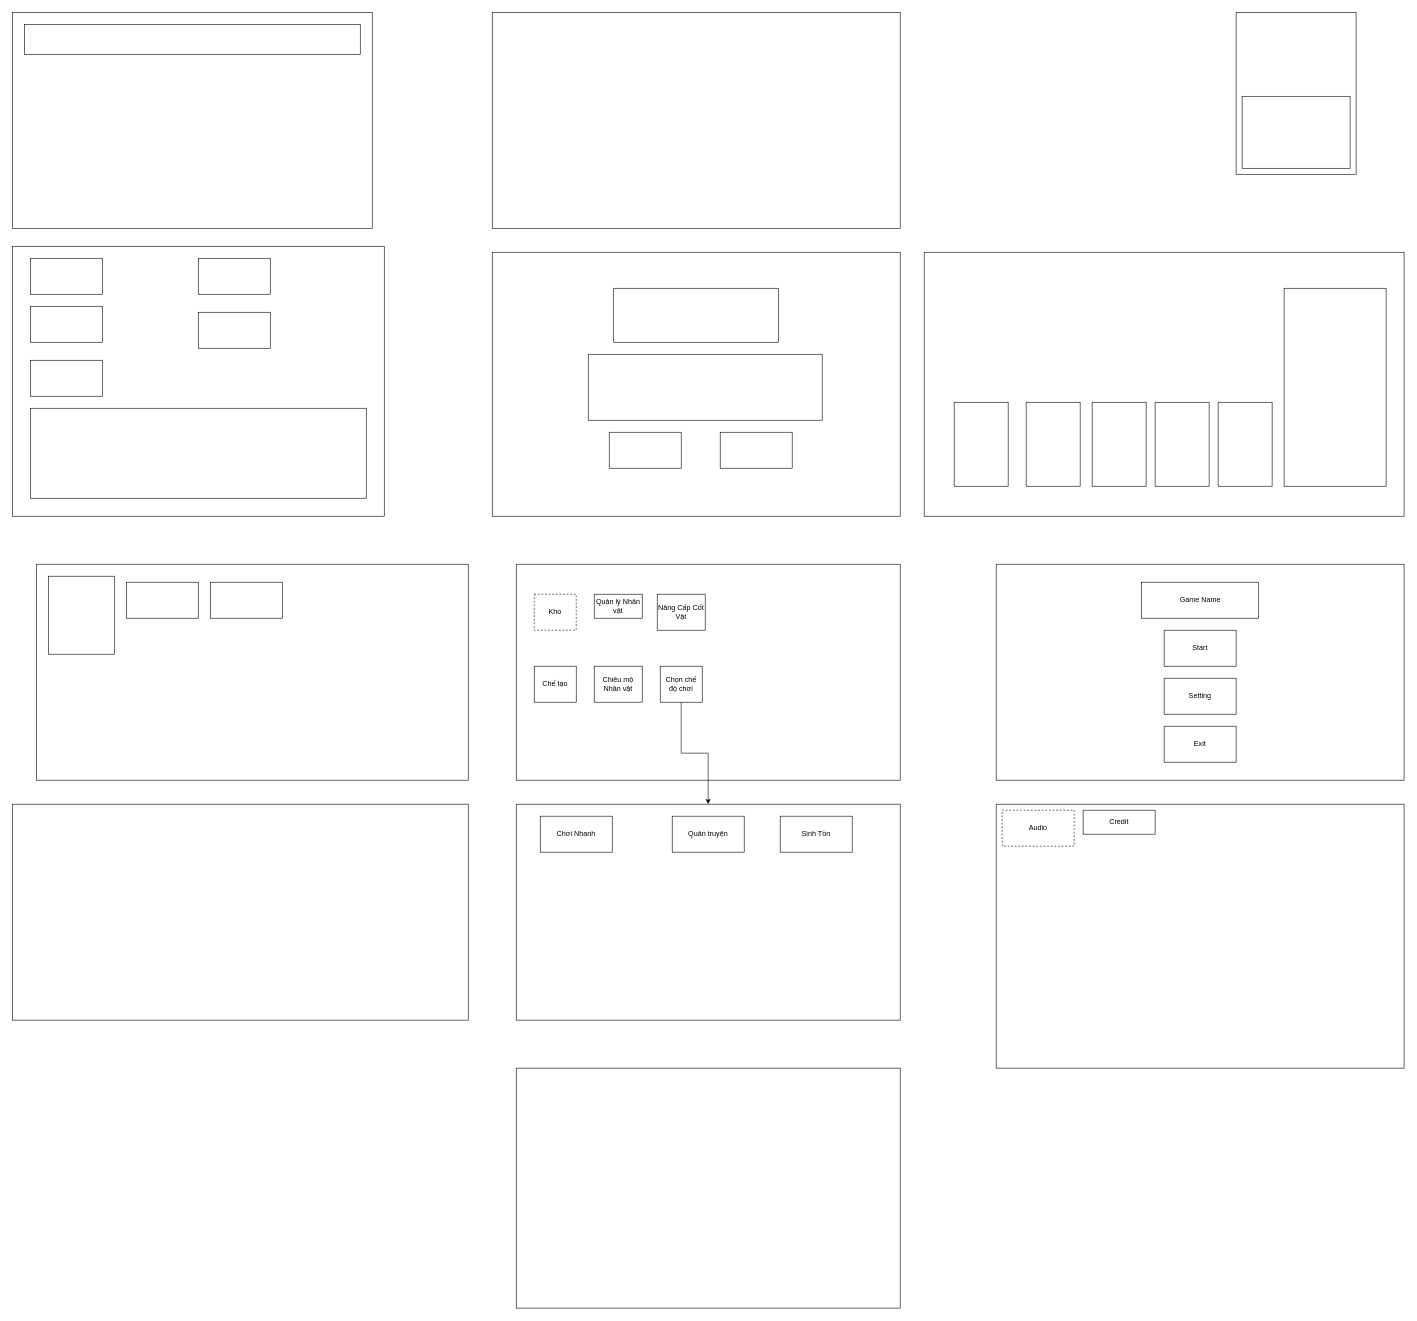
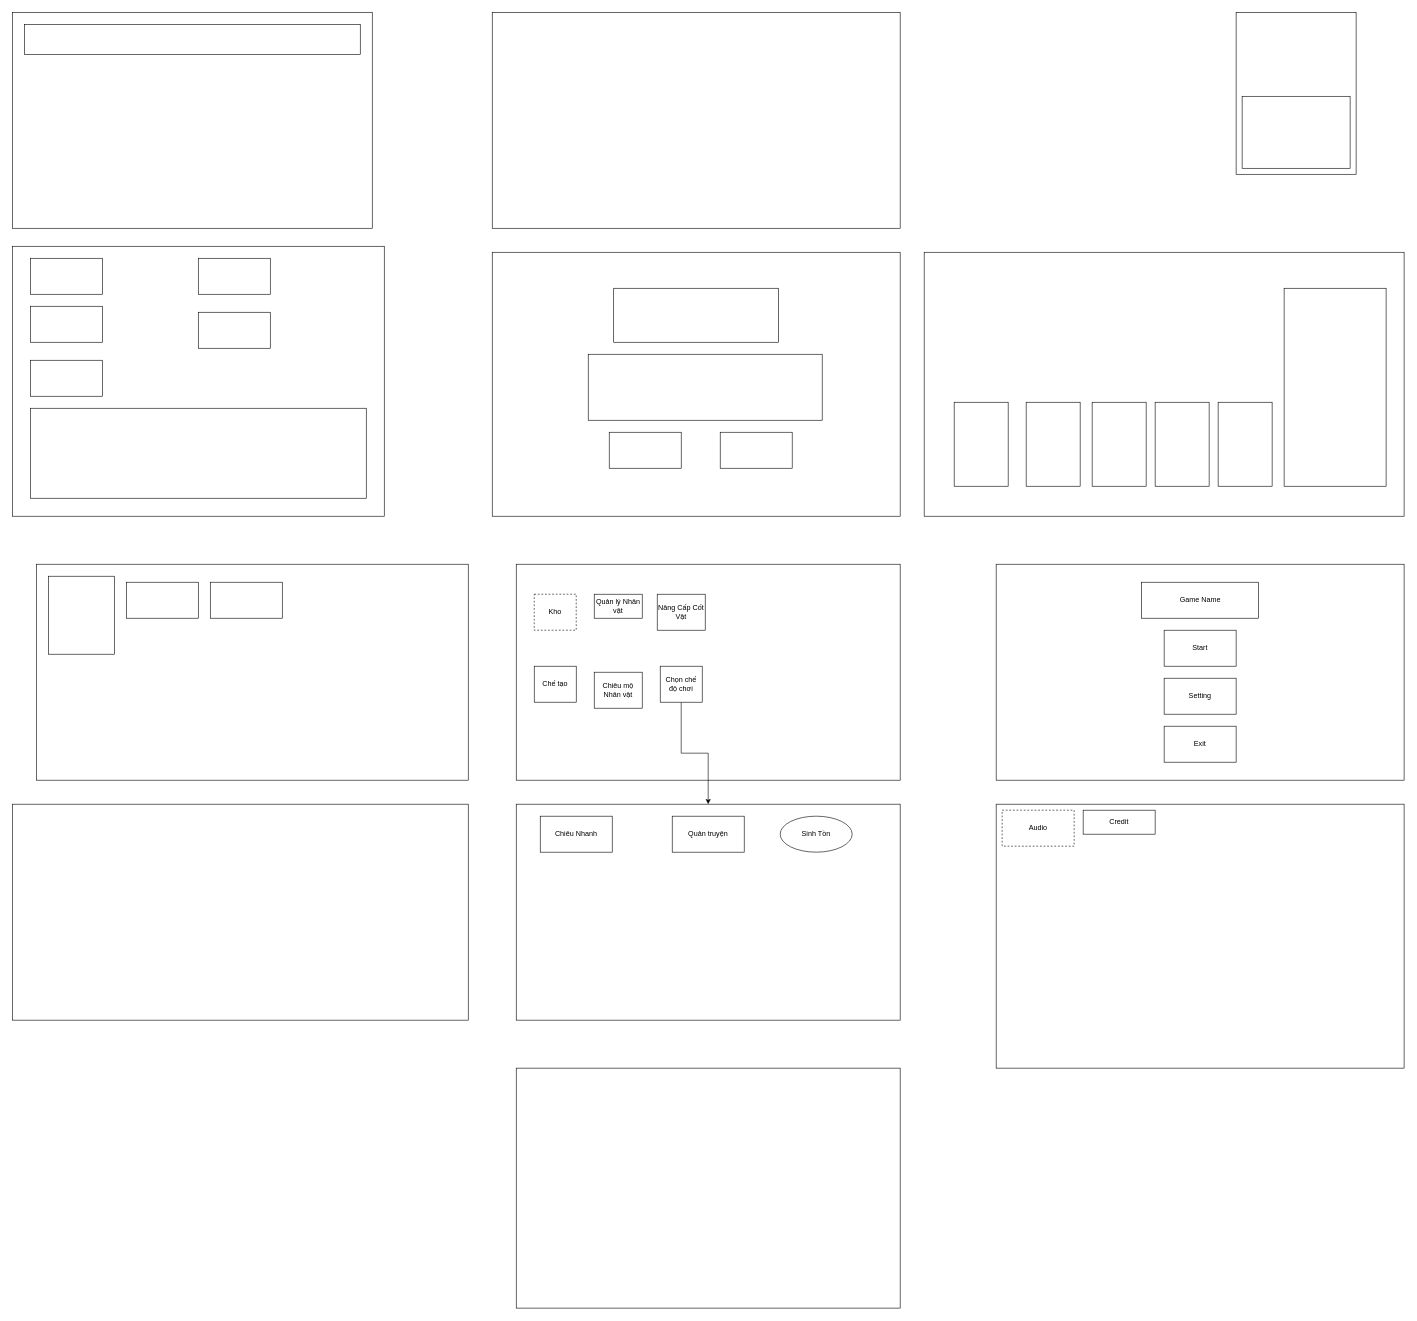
node "Chiêu mộ Nhân vật": moved (618, 684) -> (618, 690)
node "Chơi Nhanh": label "Chơi Nhanh" -> "Chiêu Nhanh"
node "Sinh Tồn": shape rectangle -> ellipse
